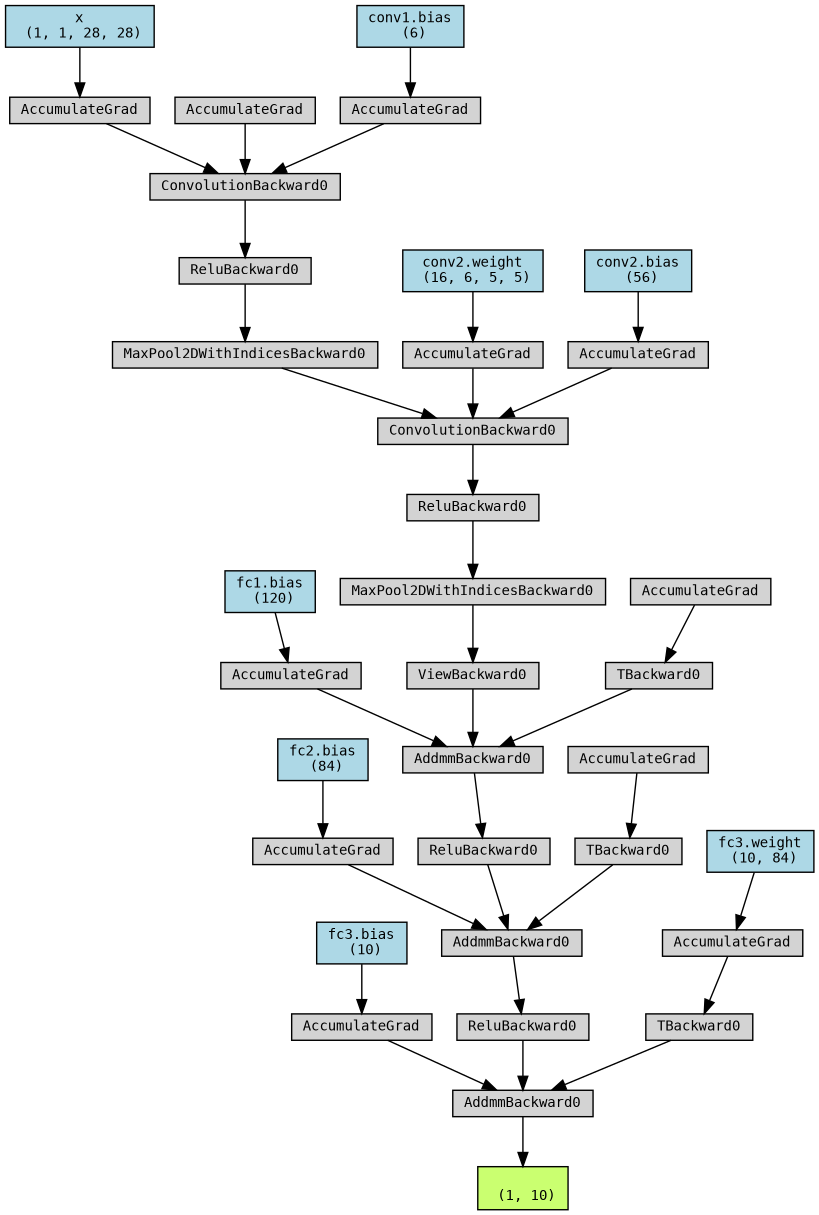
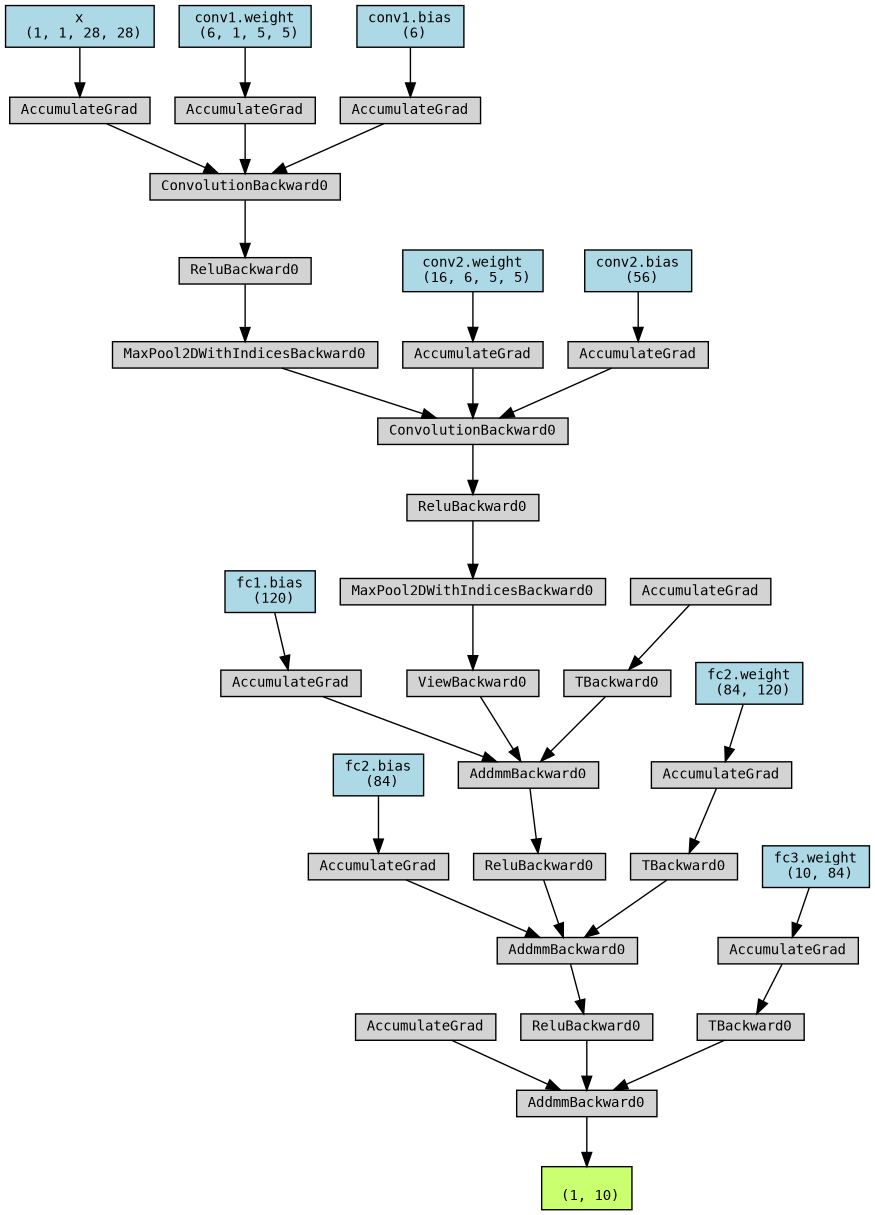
node "conv1.weight (6, 1, 5, 5)": added
node "fc2.weight (84, 120)": added
node "fc3.bias (10)": removed
